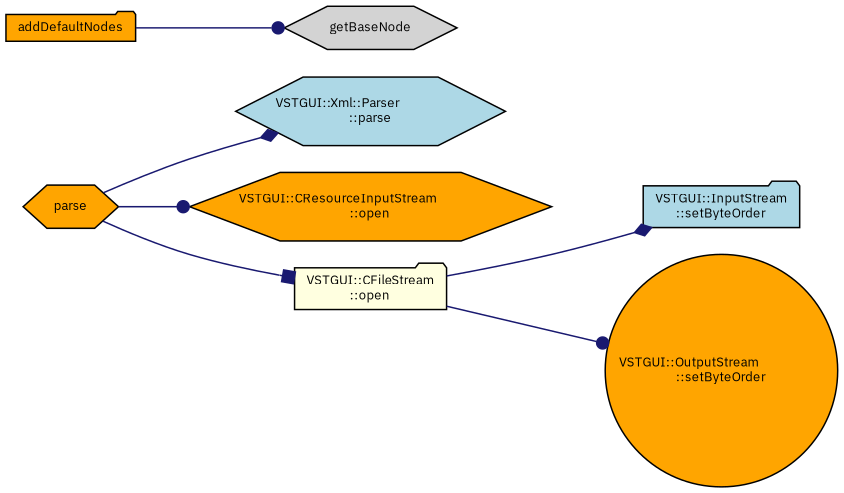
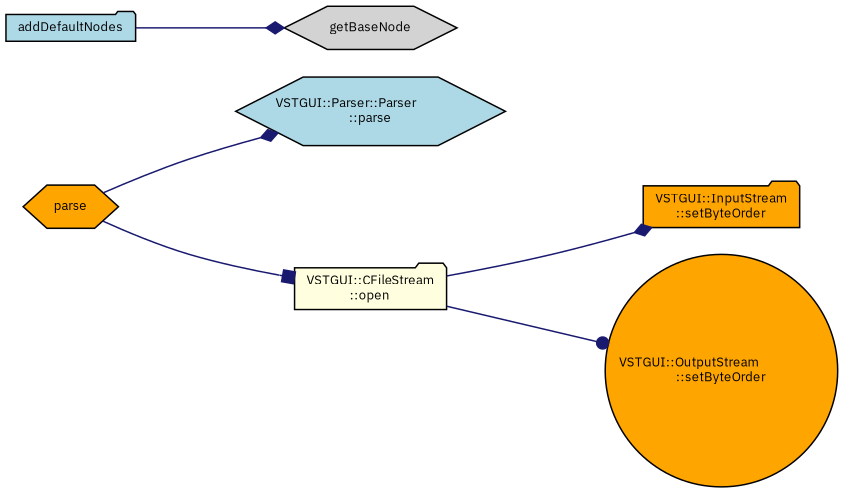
node "addDefaultNodes": fillcolor orange -> lightblue
edge "addDefaultNodes" -> "getBaseNode": arrowhead dot -> diamond
node "VSTGUI::Xml::Parser ::parse": label "VSTGUI::Xml::Parser ::parse" -> "VSTGUI::Parser::Parser ::parse"
node "VSTGUI::CResourceInputStream ::open": removed
node "VSTGUI::InputStream ::setByteOrder": fillcolor lightblue -> orange
